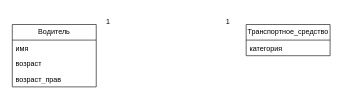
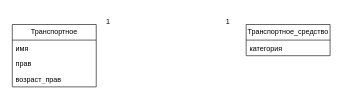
node "Водитель": label "Водитель" -> "Транспортное"
node "возраст": label "возраст" -> "прав"
